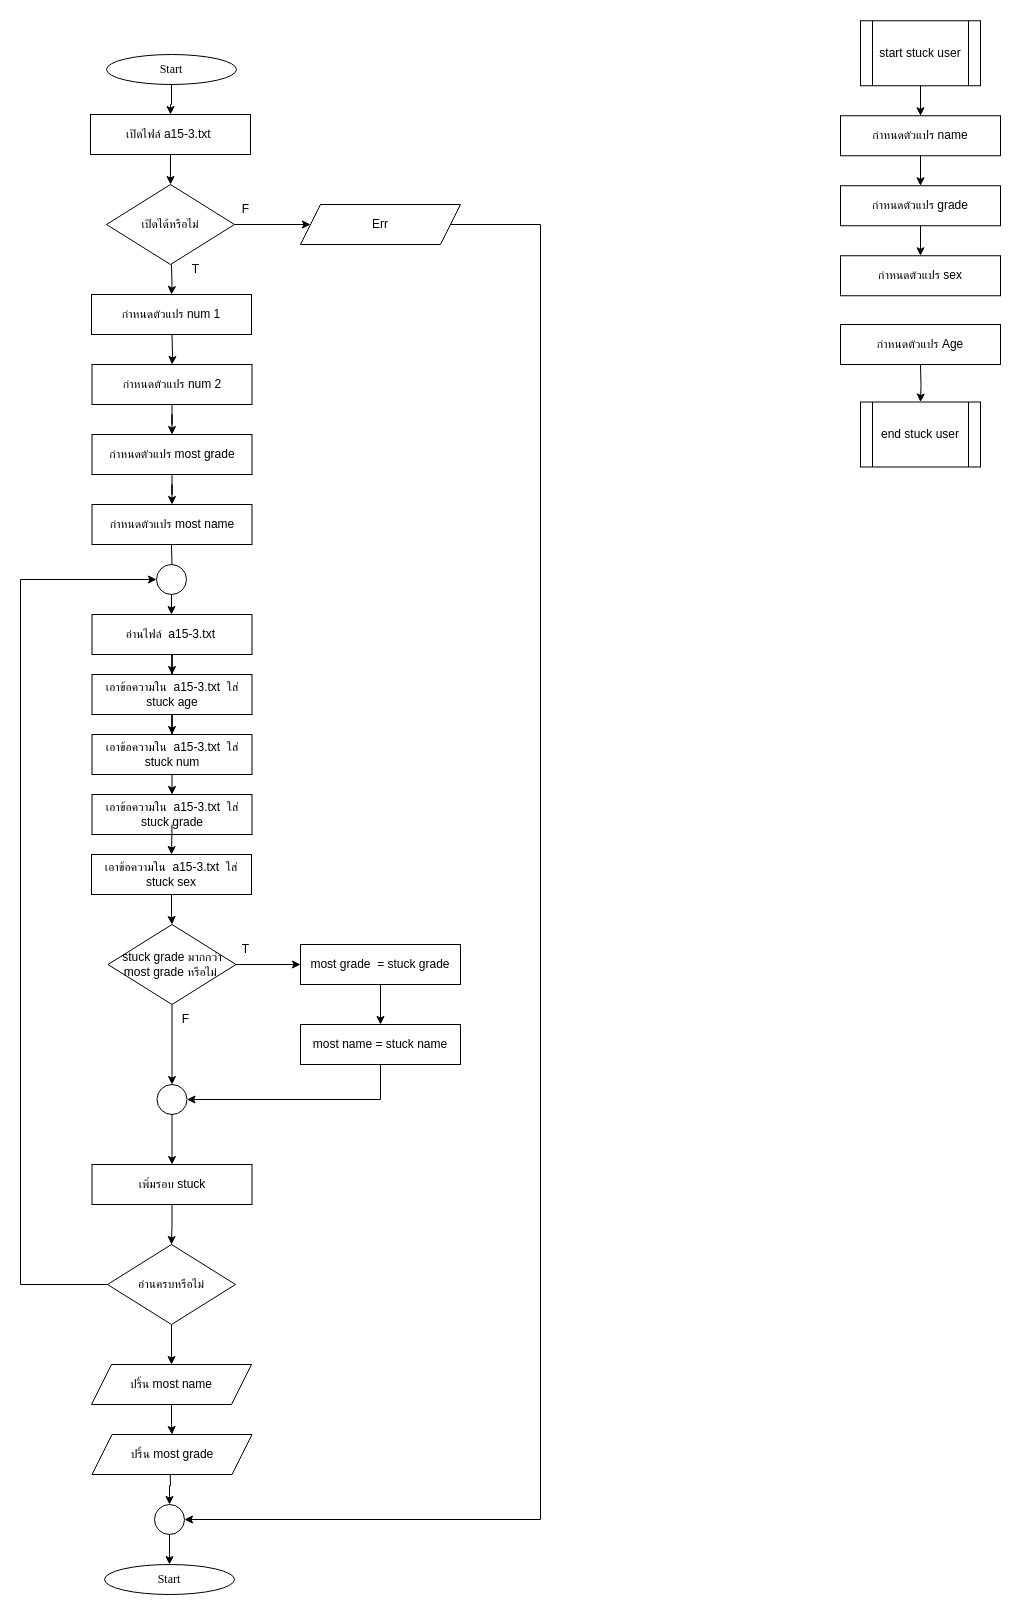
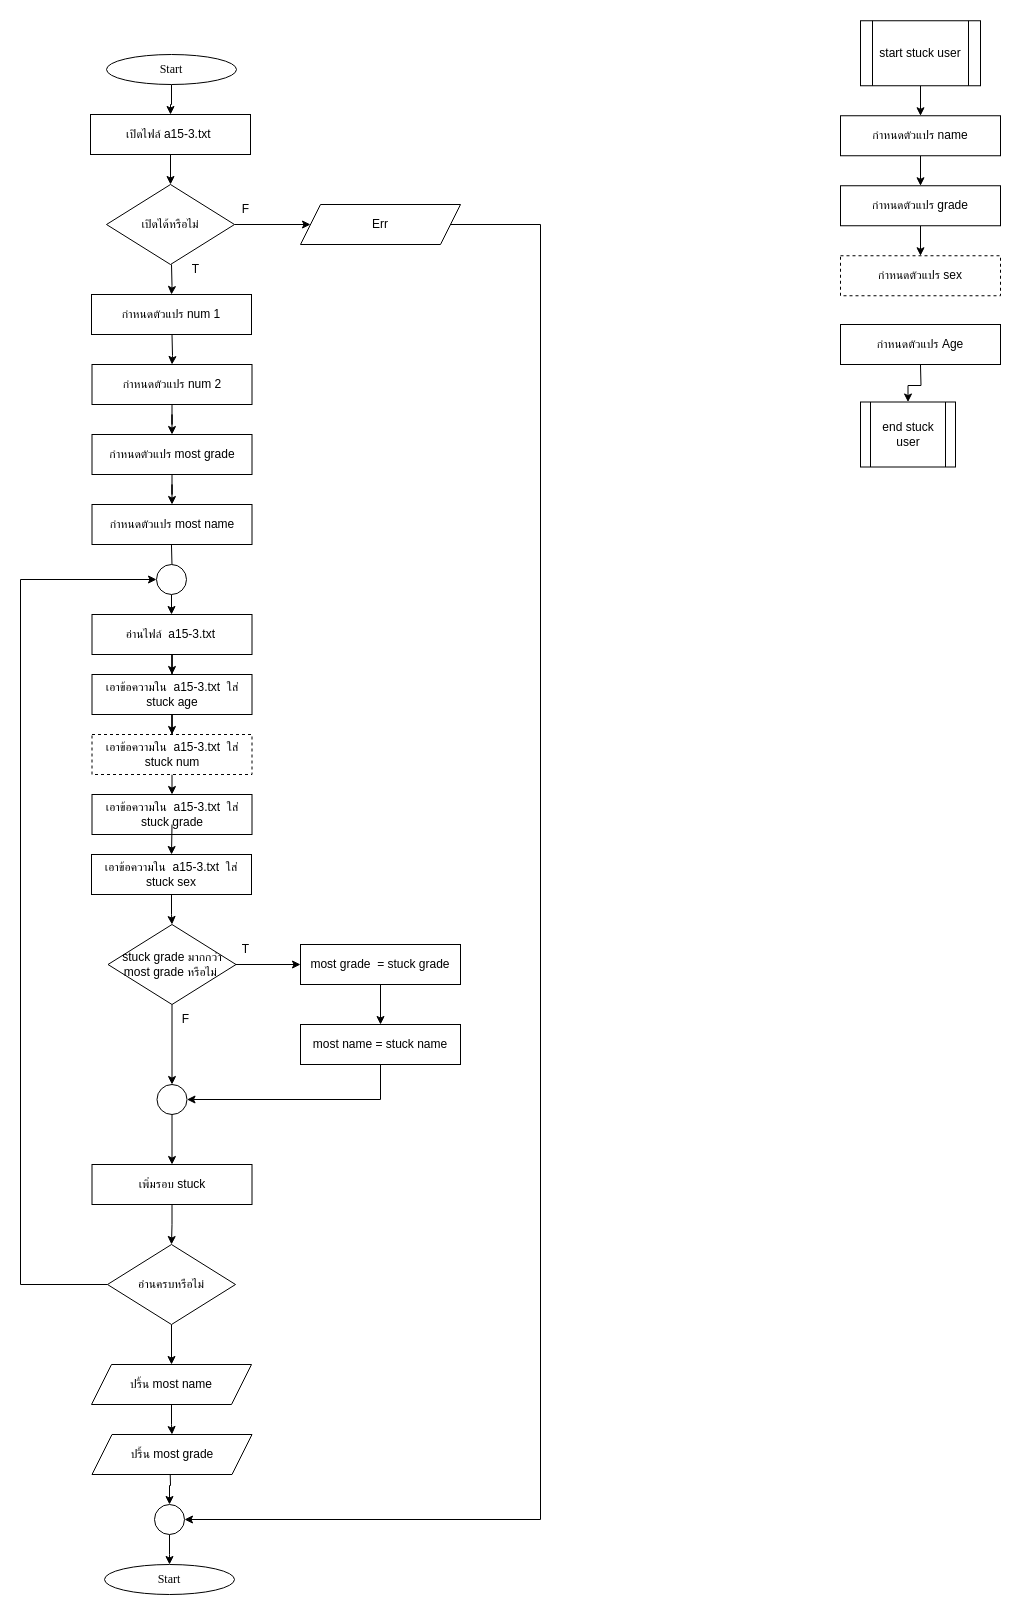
node "กำหนดตัวแปร sex": style solid -> dashed
node "end stuck user": size 120x65 -> 95x65
node "เอาข้อความใน a15-3.txt ใส่ stuck num": style solid -> dashed
